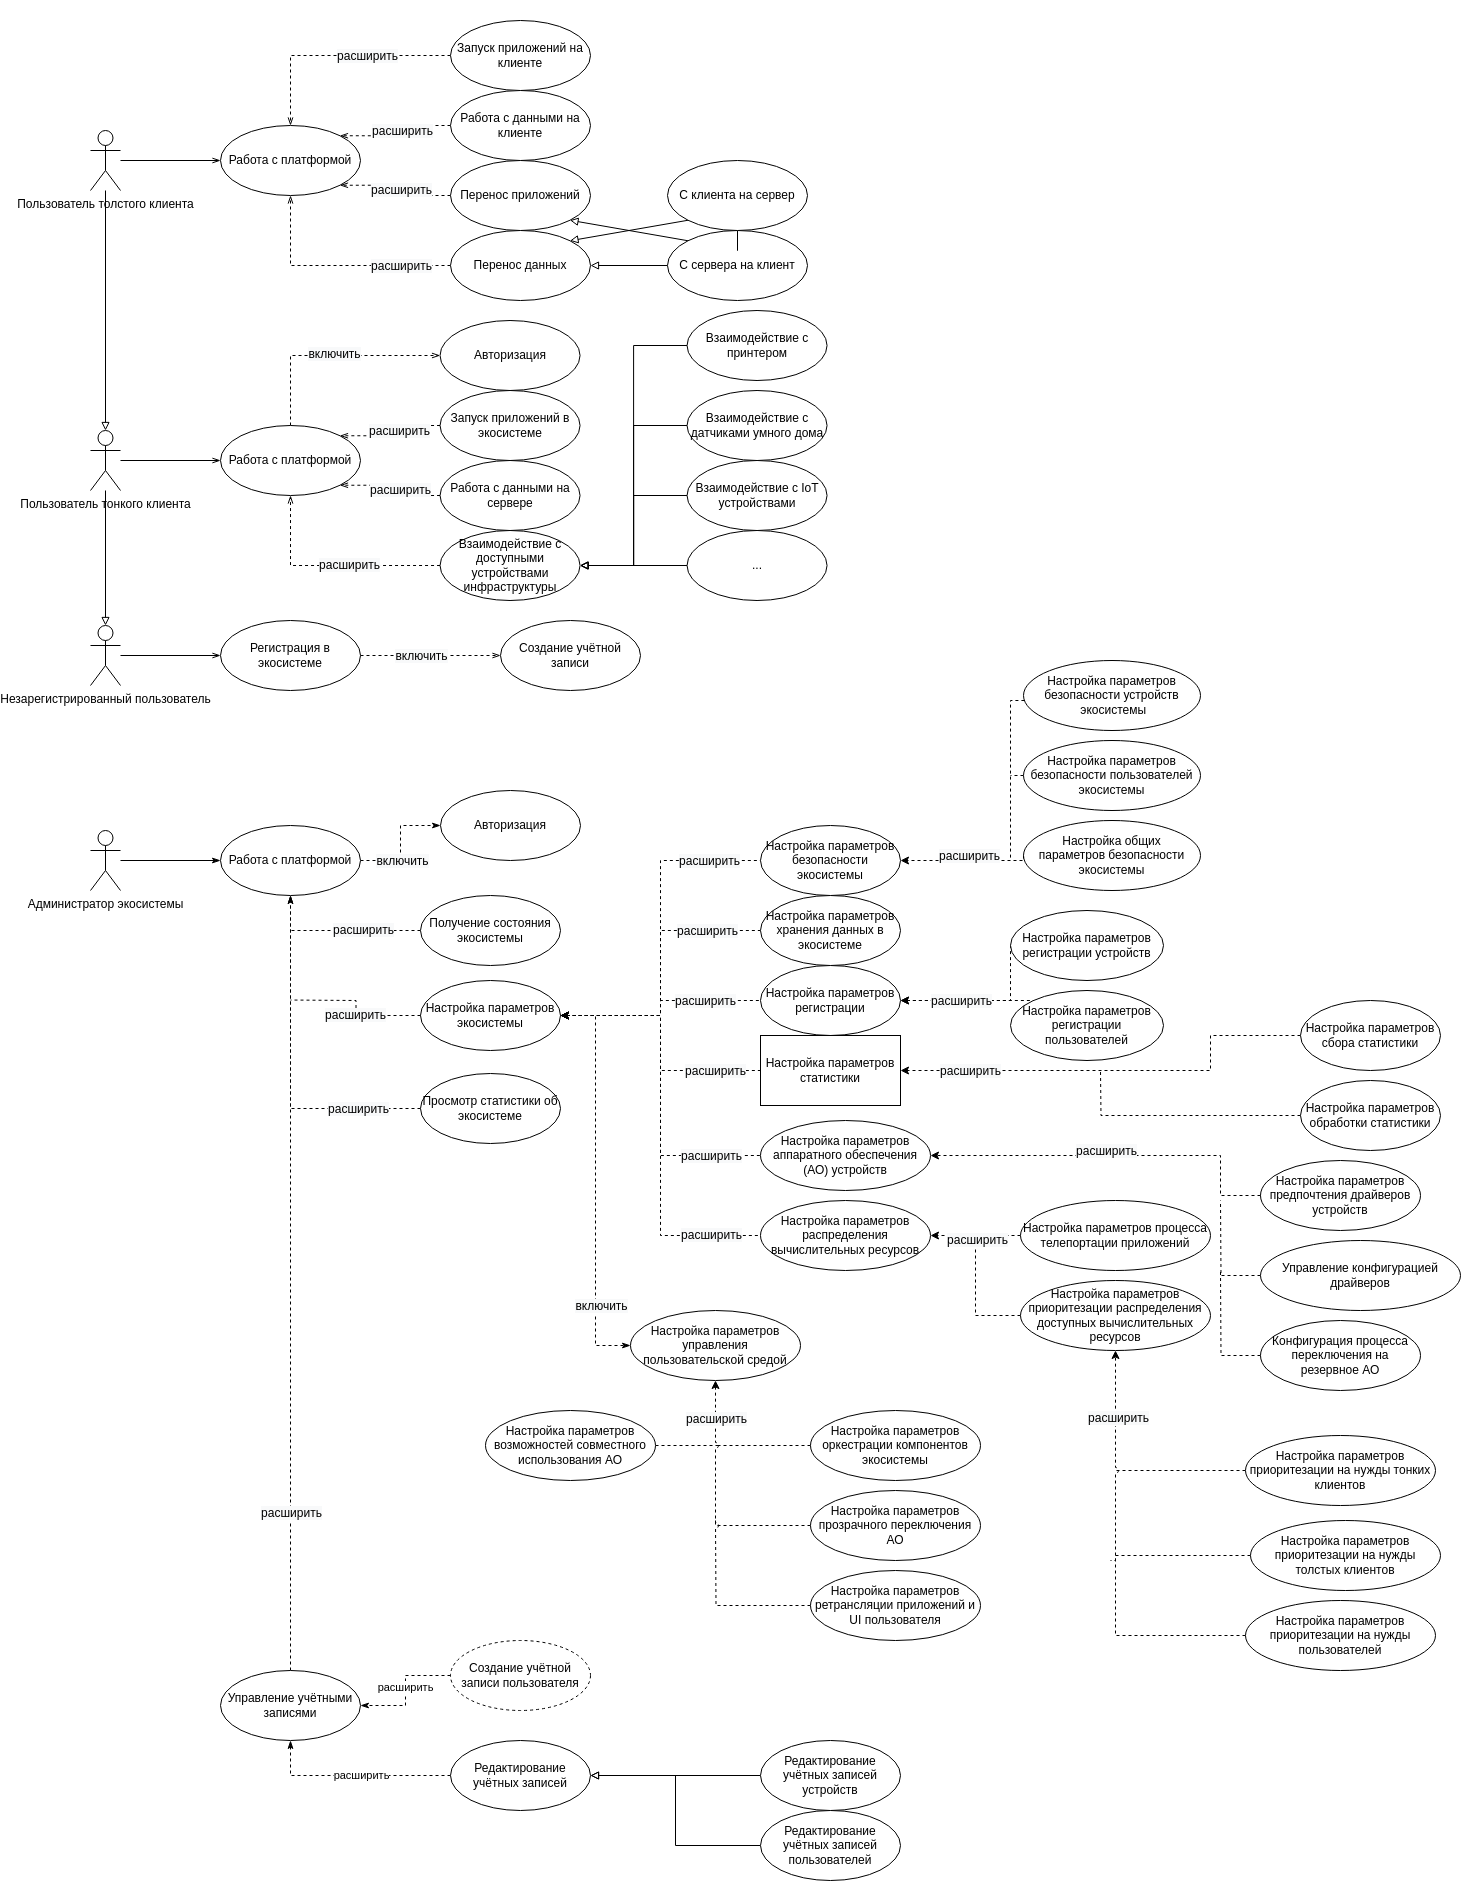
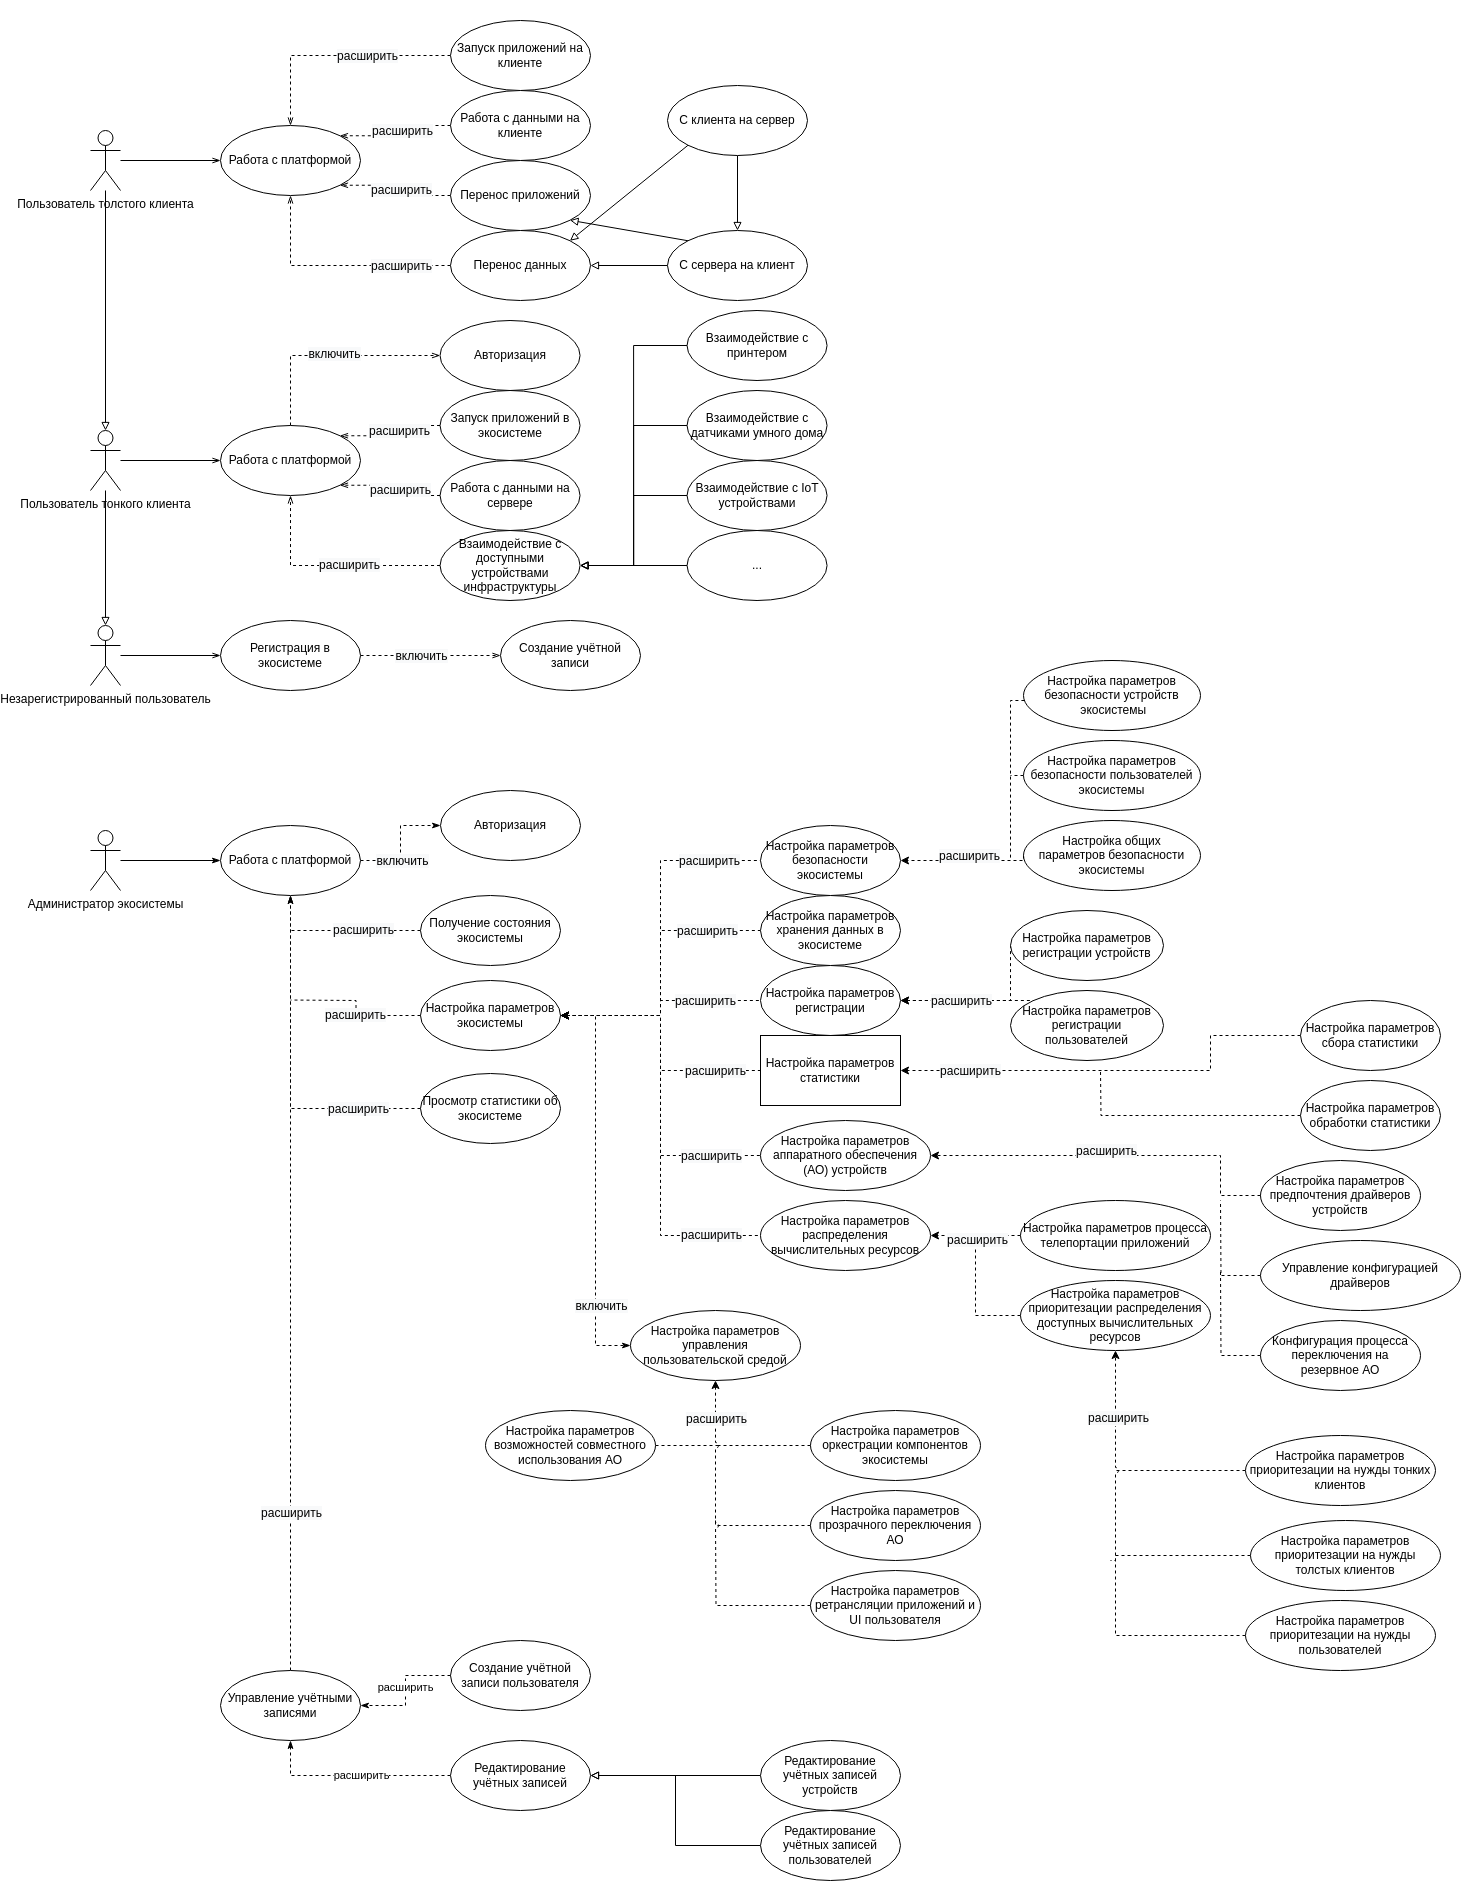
node "C клиента на сервер": moved (738, 196) -> (738, 121)
node "Создание учётной записи пользователя": style dashed -> solid
